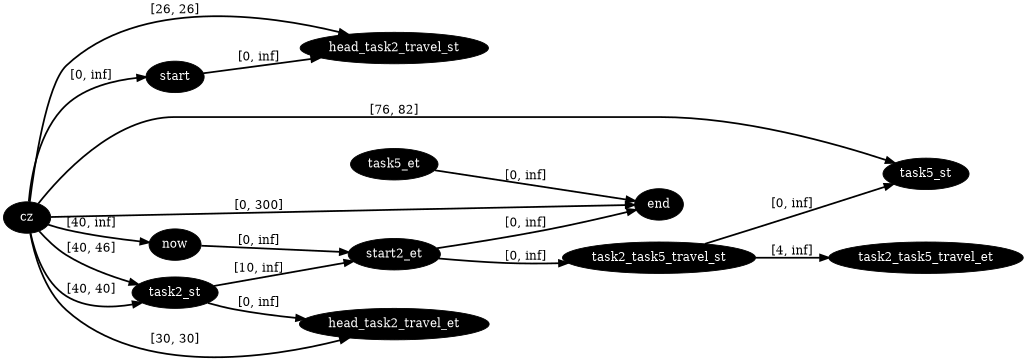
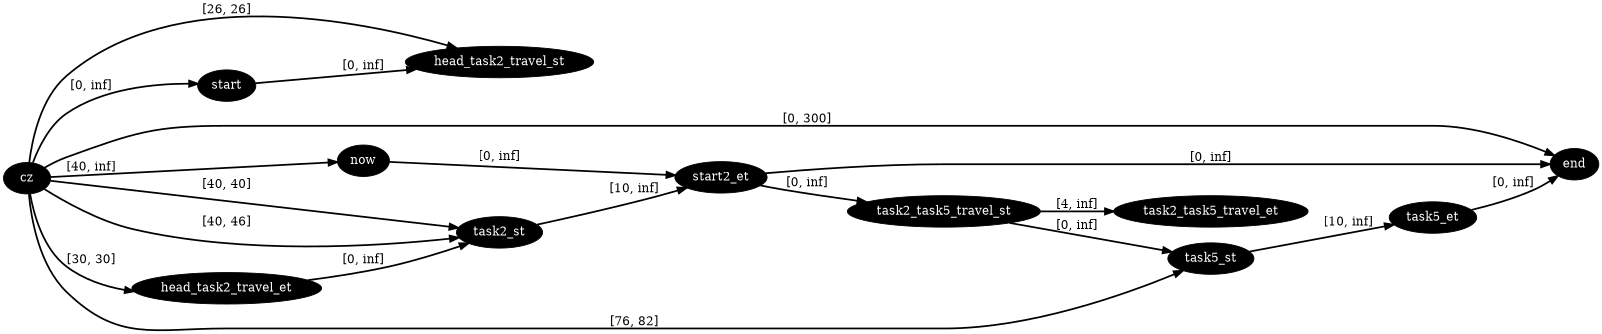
edge "task5_st" -> "task5_et": added, label "[10, inf]"
edge "task2_st" -> "head_task2_travel_et": reversed
